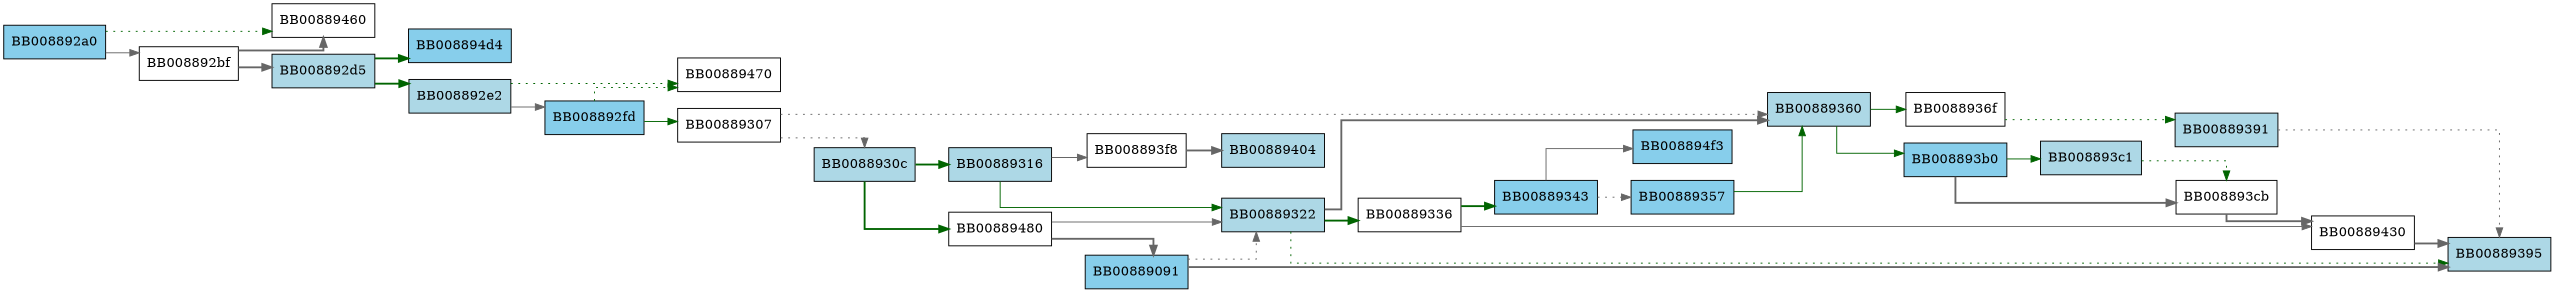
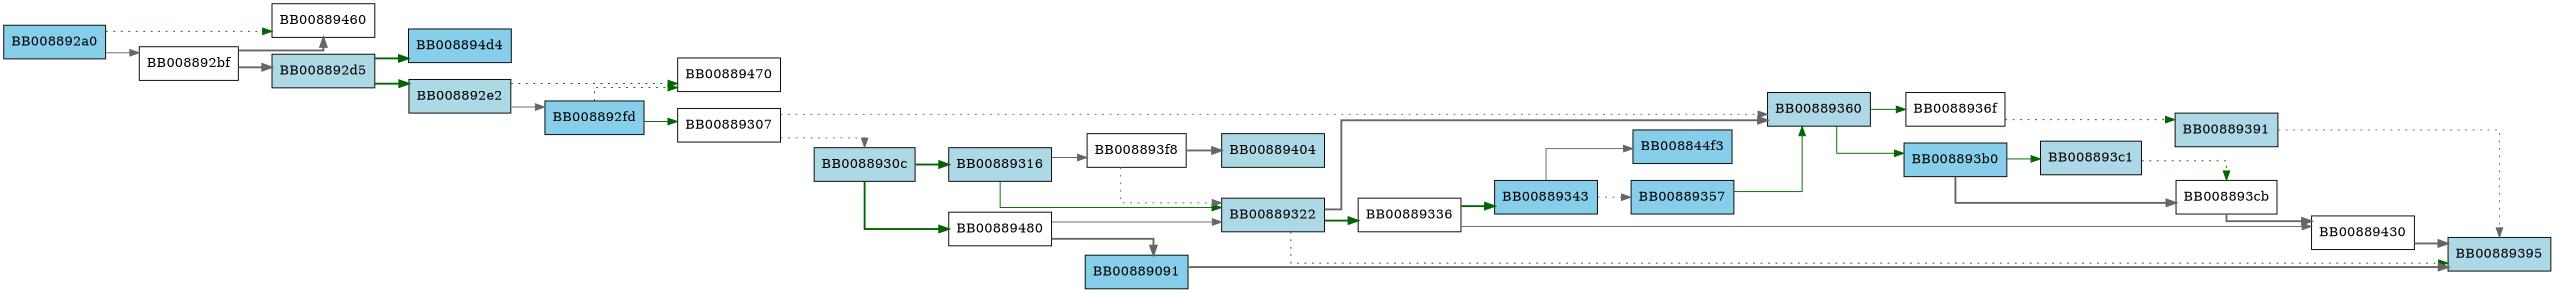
node "BB008894f3": label "BB008894f3" -> "BB008844f3"
edge "BB00889091" -> "BB00889322": now "BB008893f8" -> "BB00889322"
